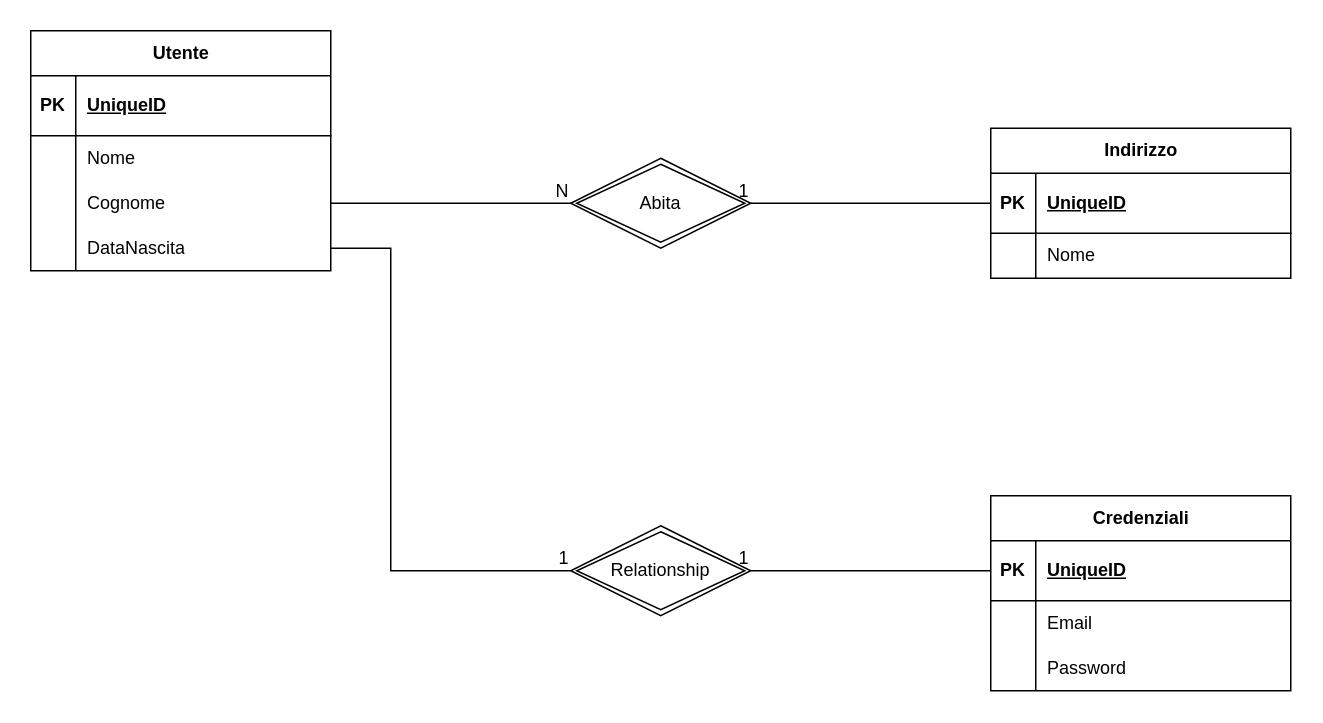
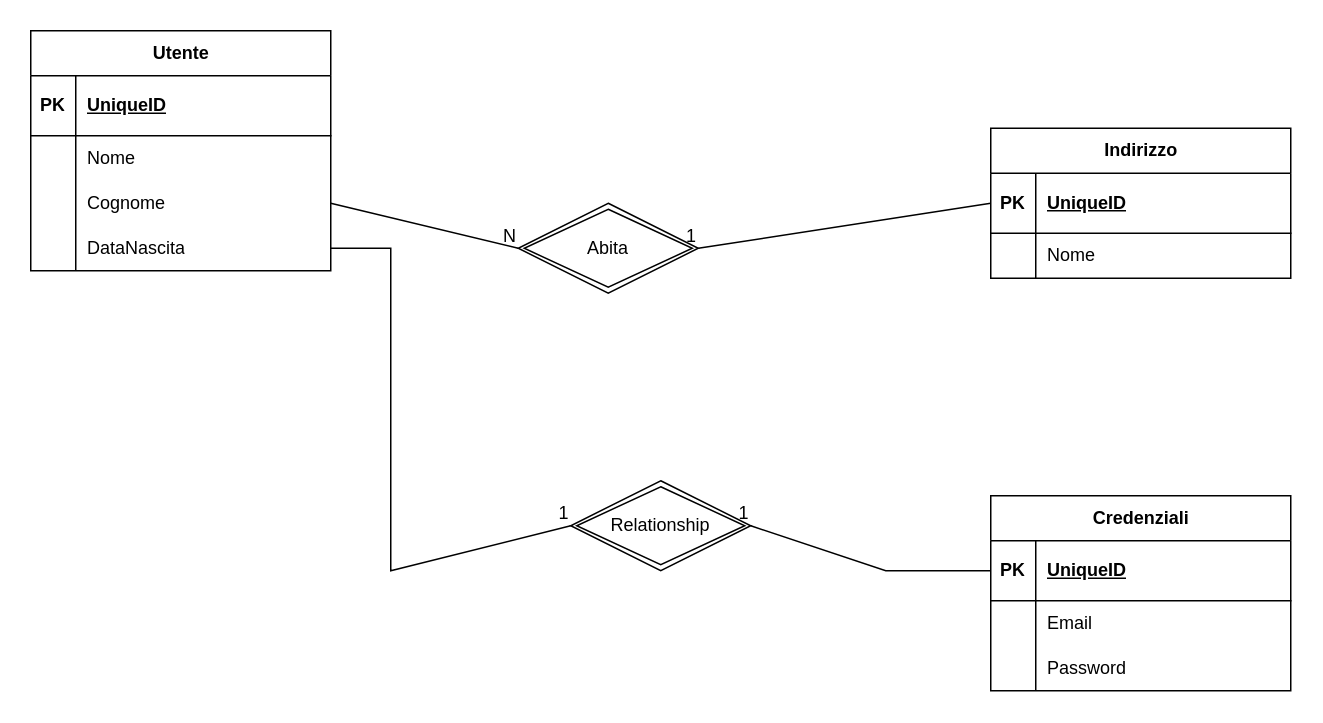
node "Abita": moved (661, 203) -> (608, 248)
node "Relationship": moved (661, 571) -> (661, 526)
